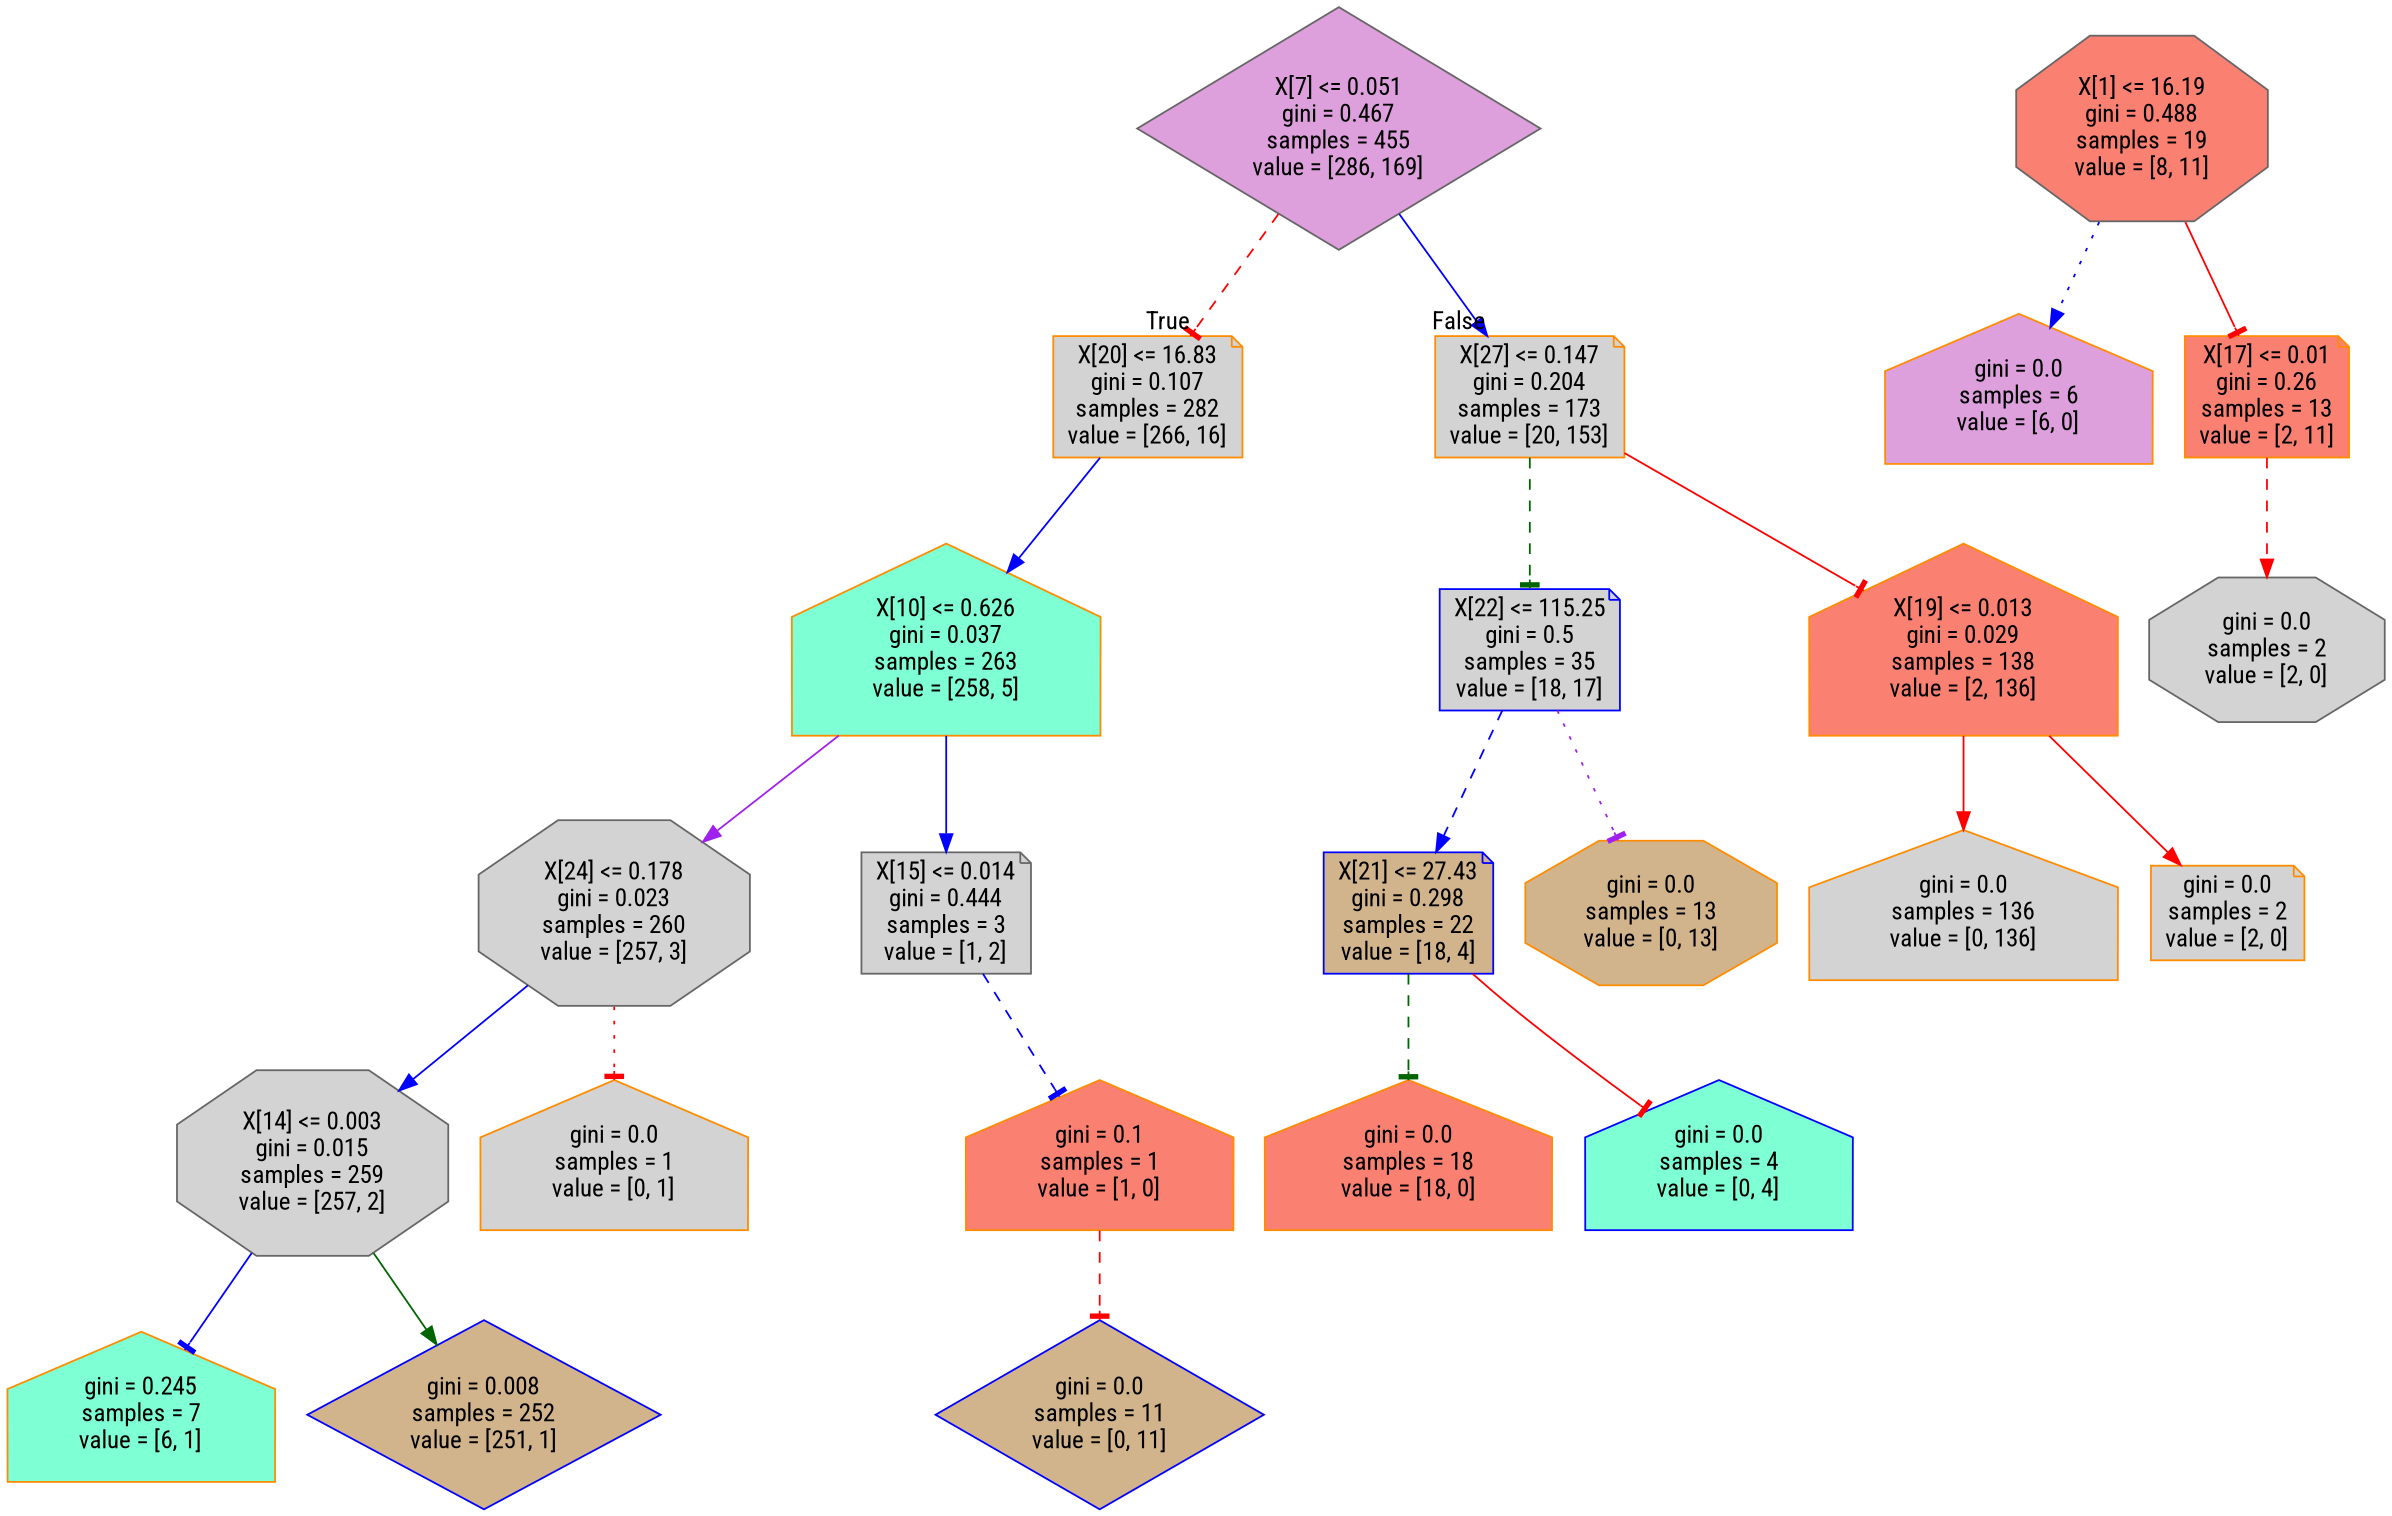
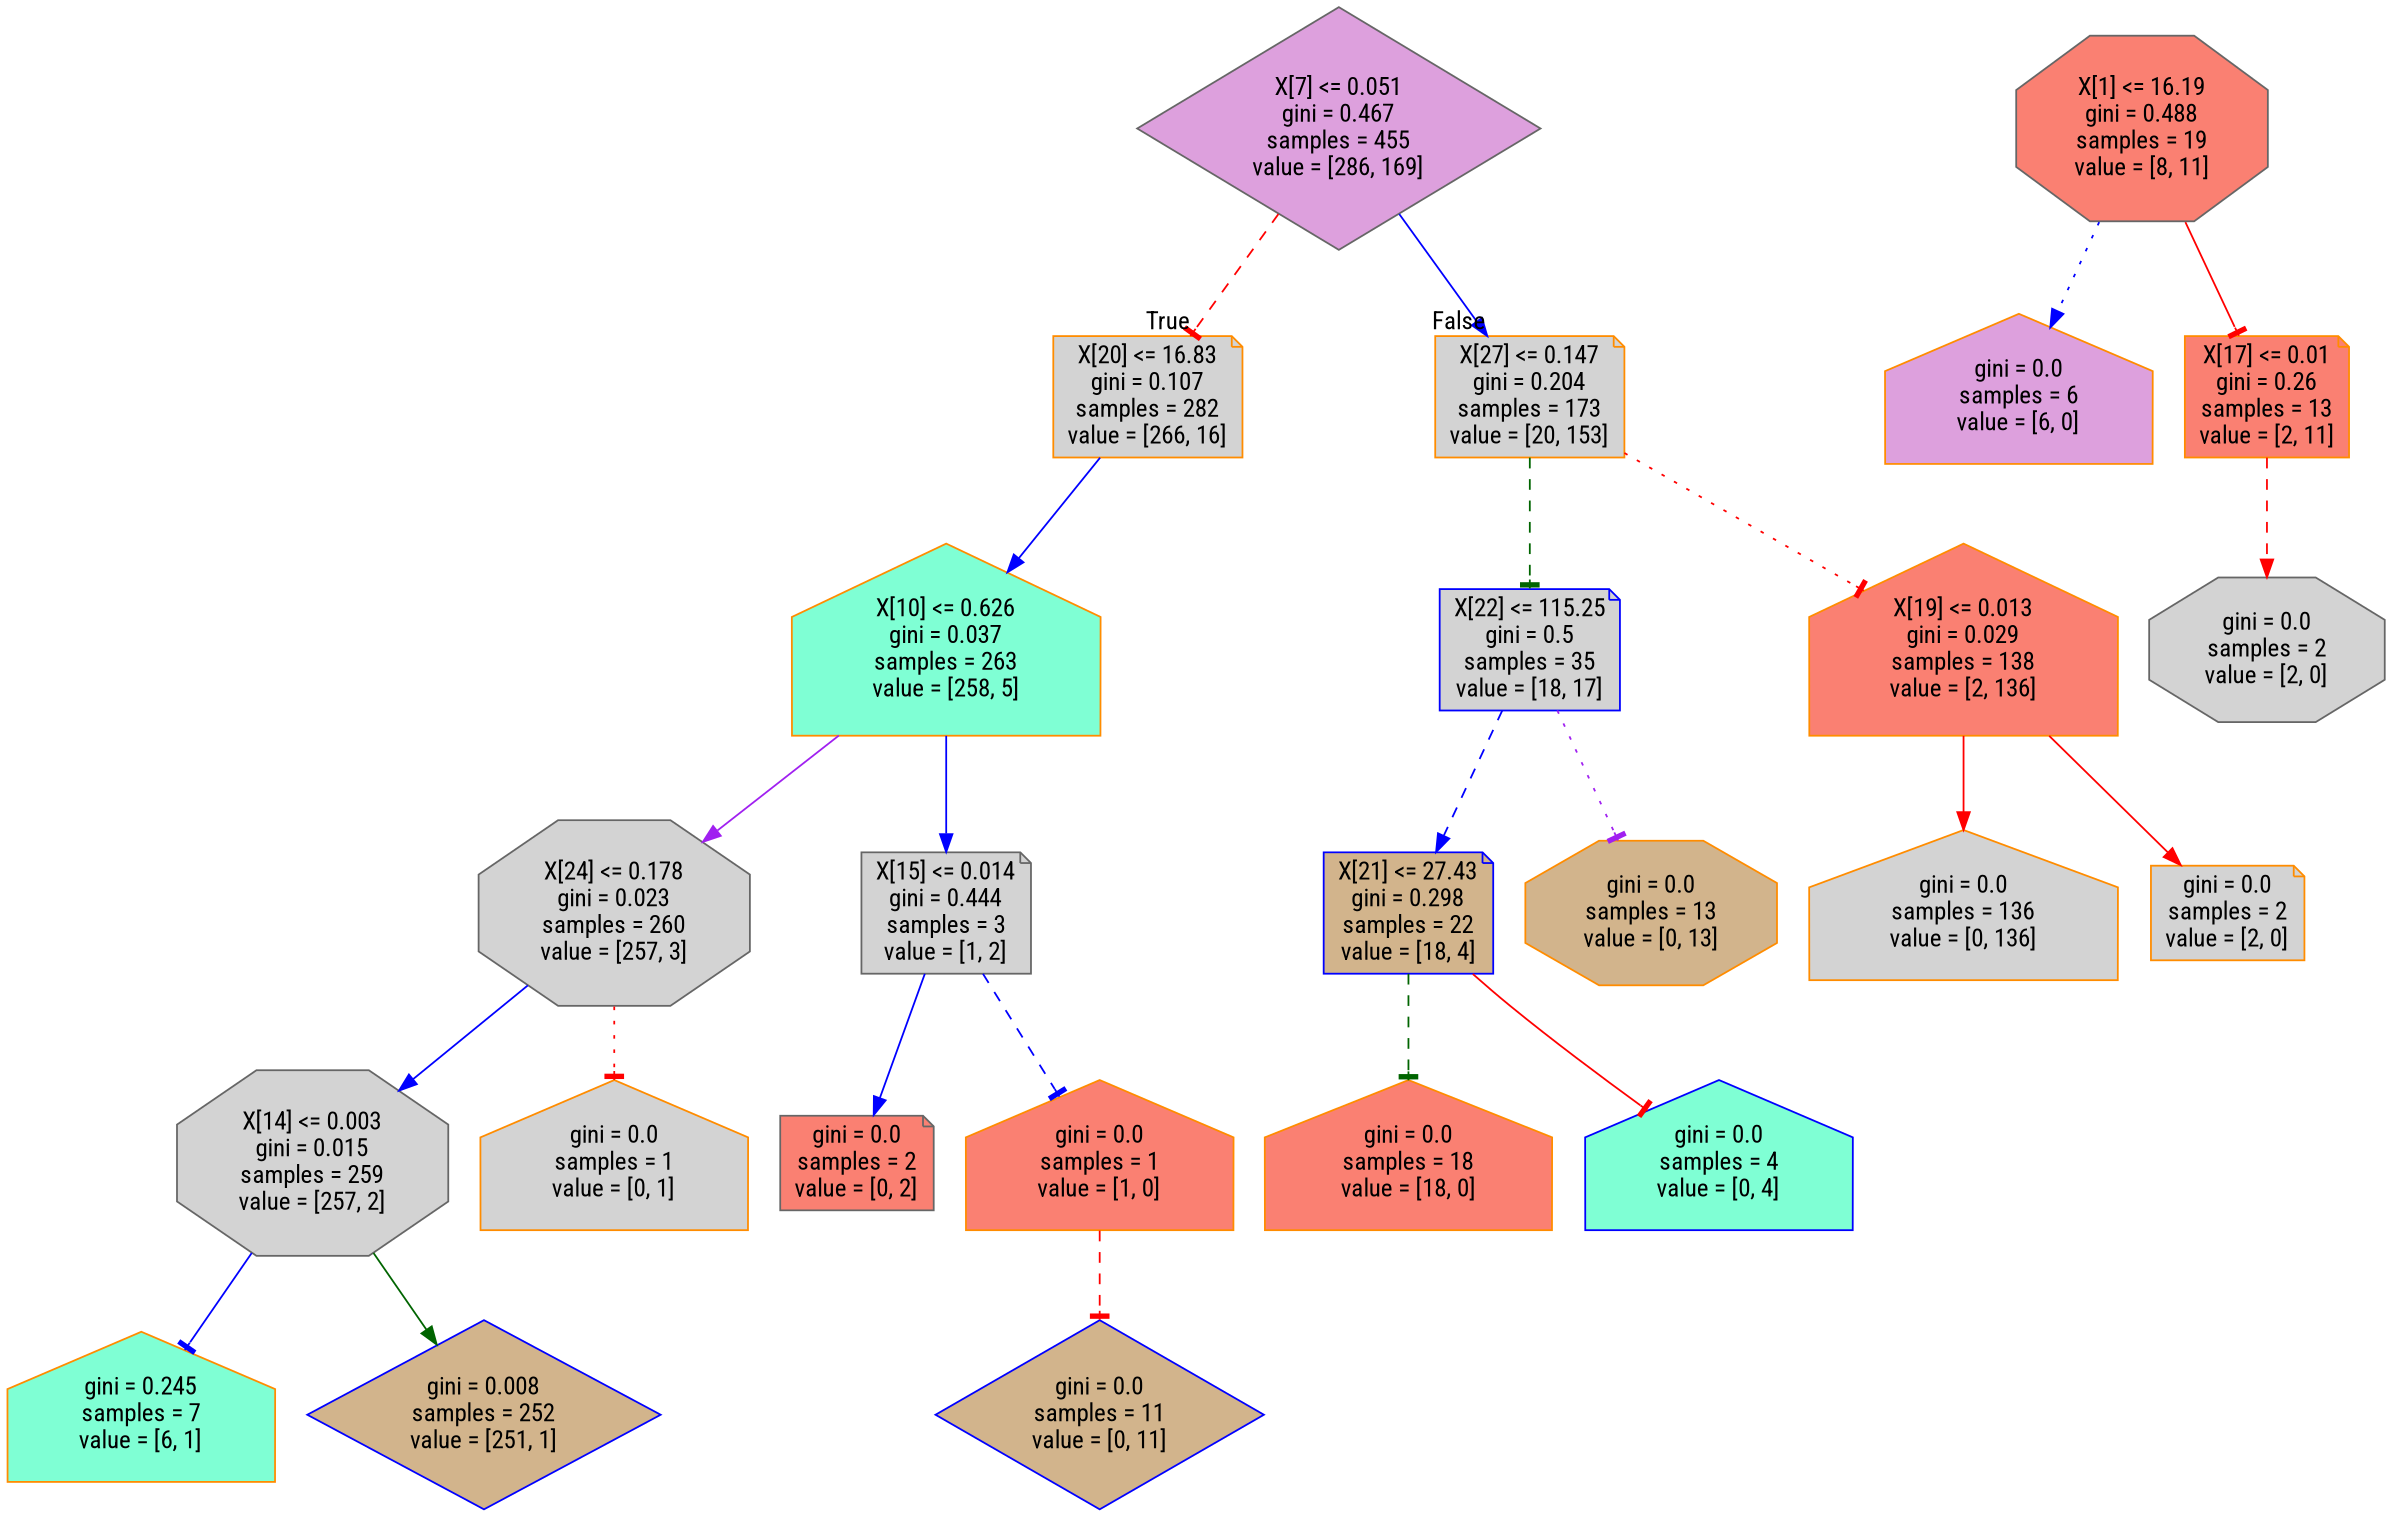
edge "X[27] <= 0.147 gini = 0.204 samples = 173 value = [20, 153]" -> "X[19] <= 0.013 gini = 0.029 samples = 138 value = [2, 136]": style solid -> dotted
node "gini = 0.0 samples = 2 value = [0, 2]": added
node "gini = 0.1 samples = 1 value = [1, 0]": label "gini = 0.1 samples = 1 value = [1, 0]" -> "gini = 0.0 samples = 1 value = [1, 0]"
